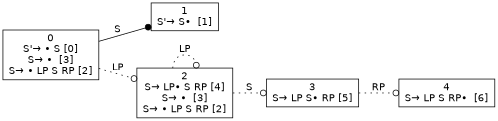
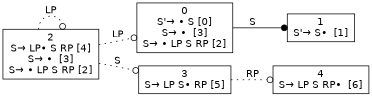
edge "0" -> "2": reversed
